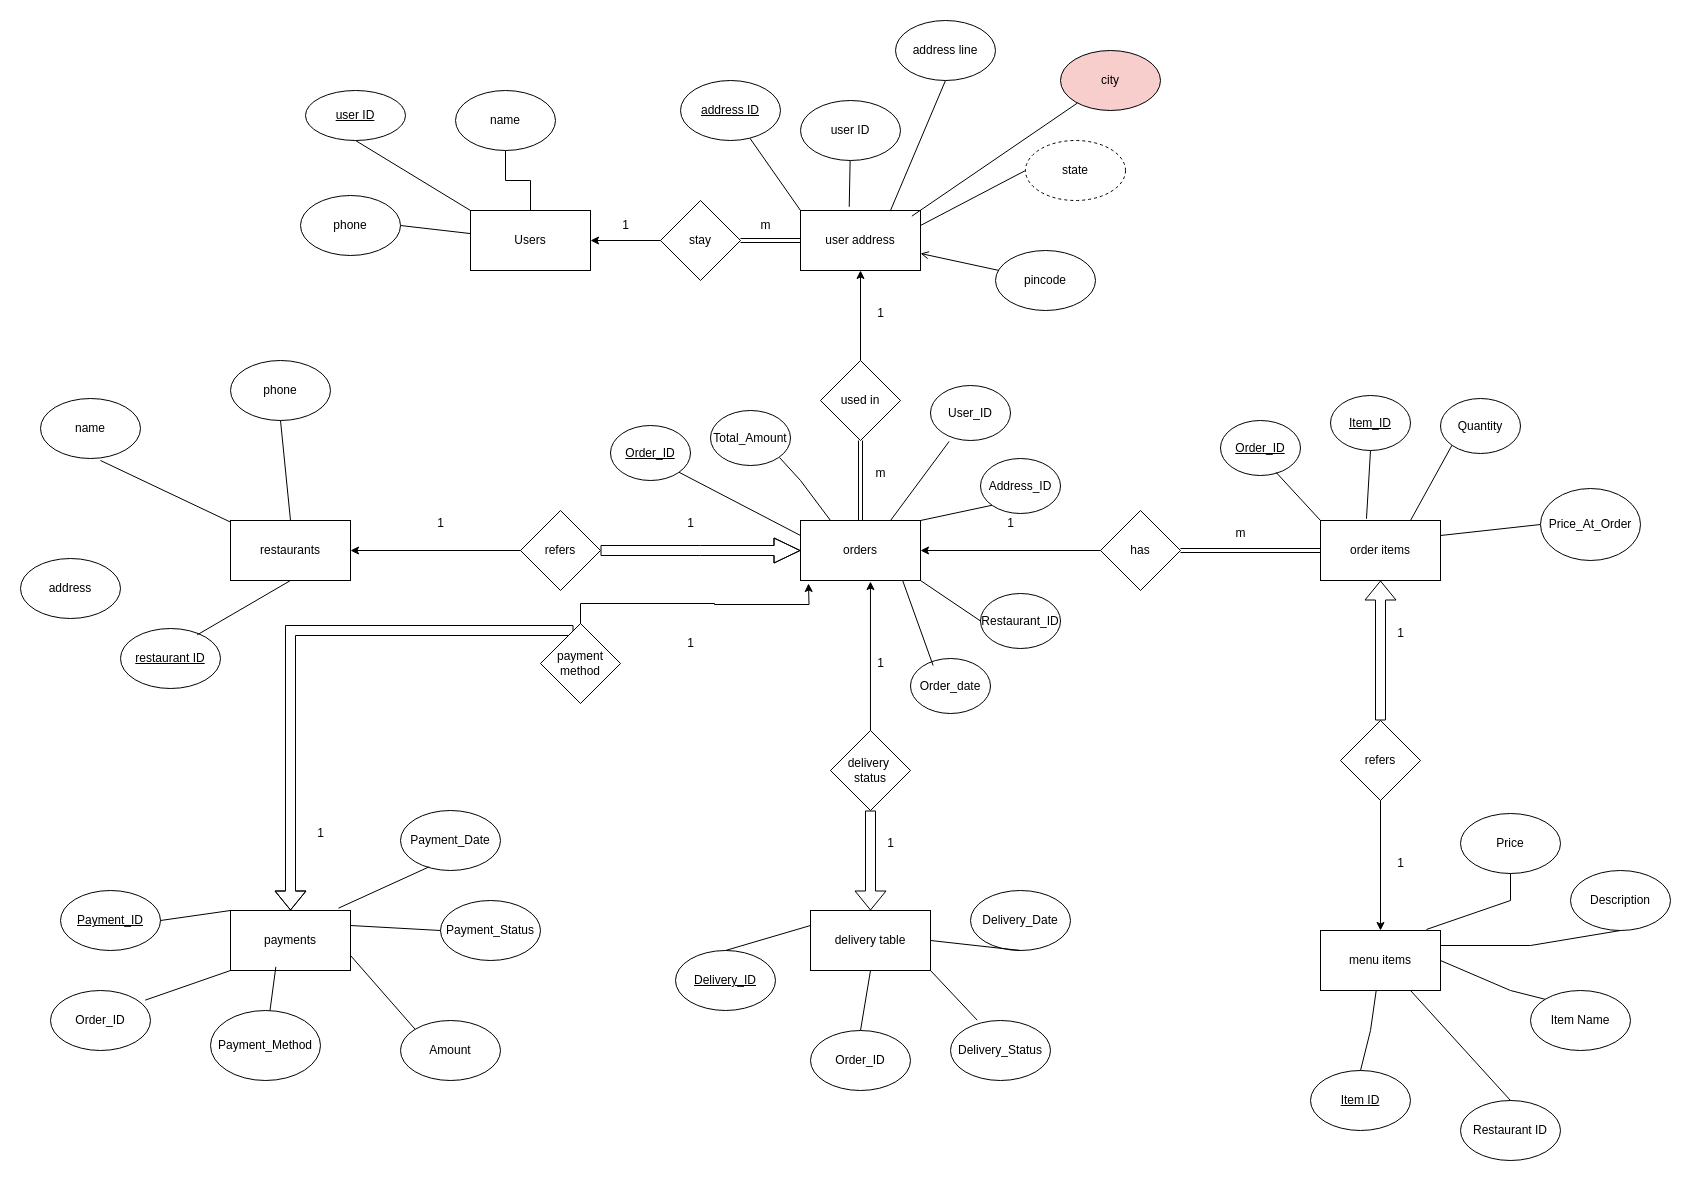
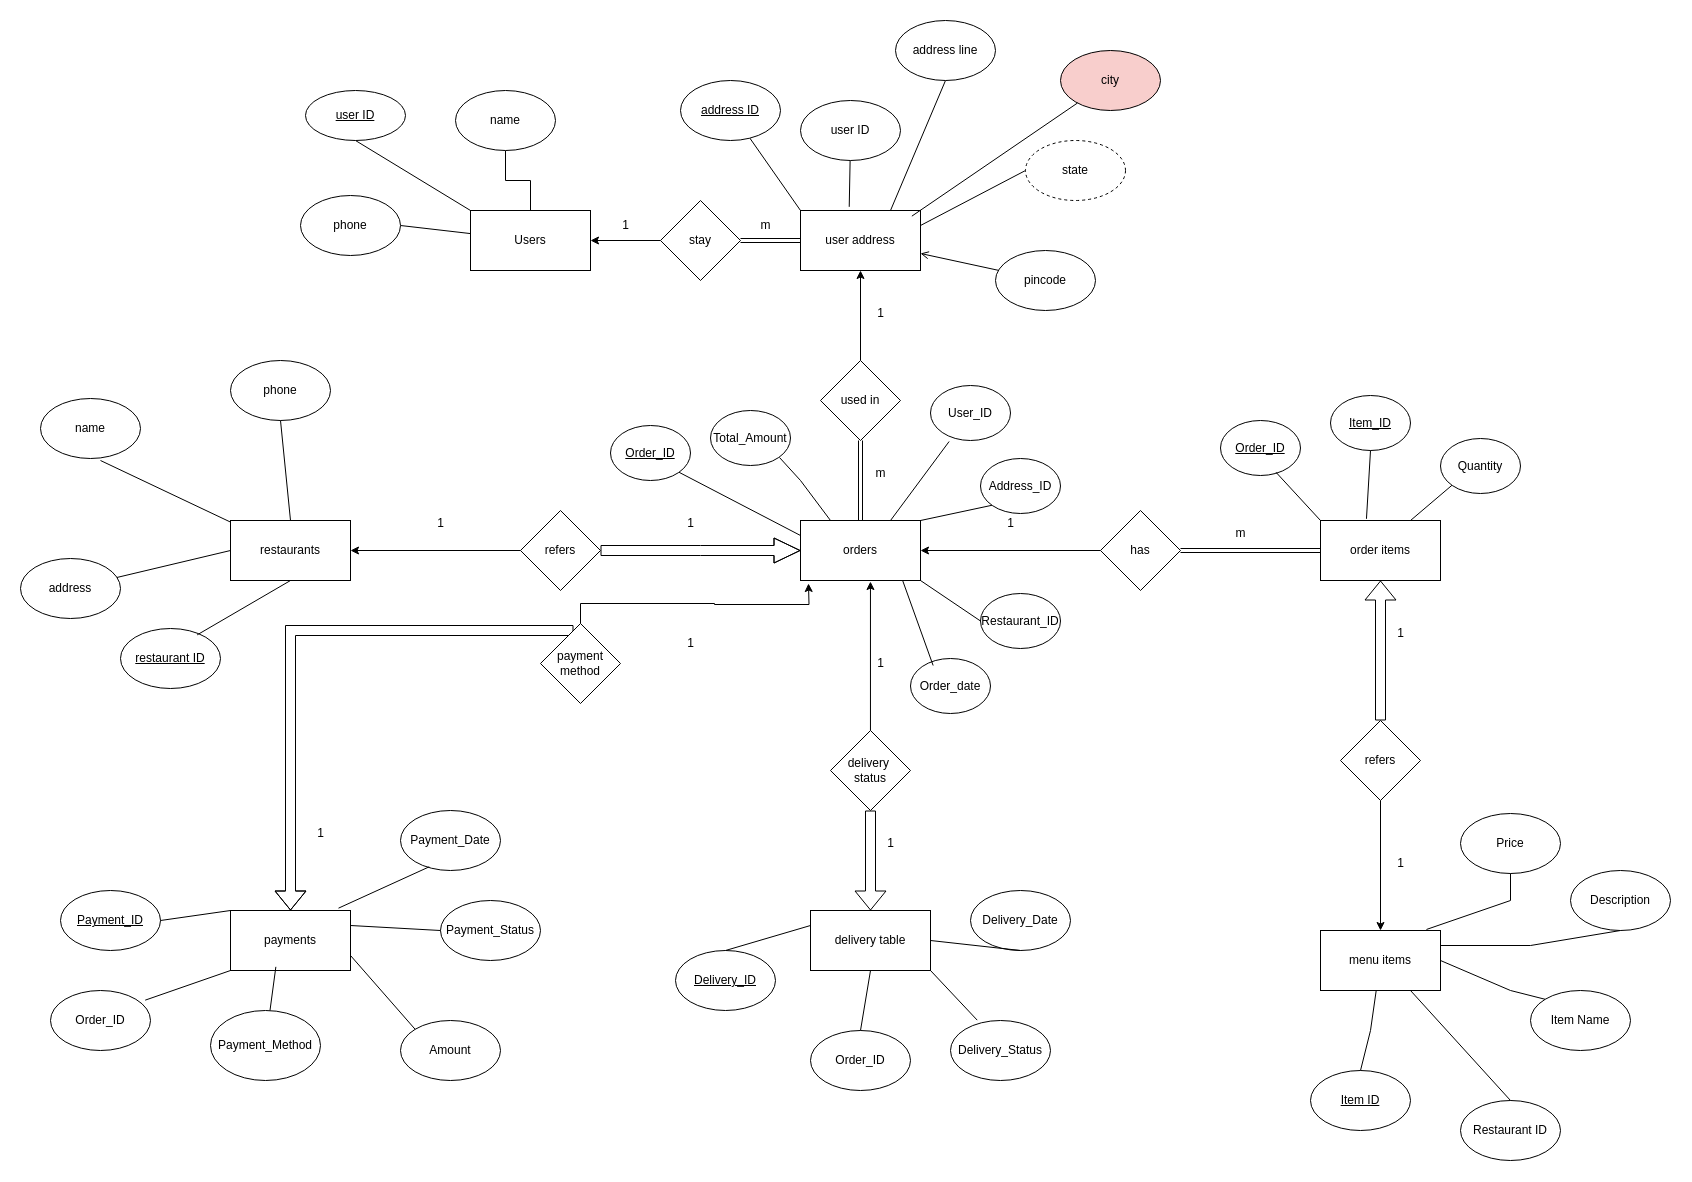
node "Quantity": moved (1481, 426) -> (1481, 466)
node "Price_At_Order": removed
edge "Price_At_Order" -- "order items": removed
edge "restaurants" -- "address": added
